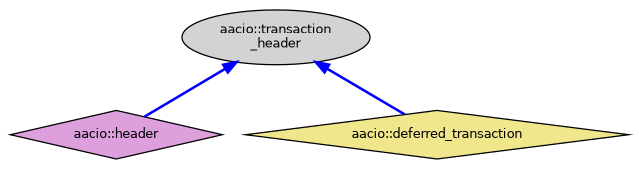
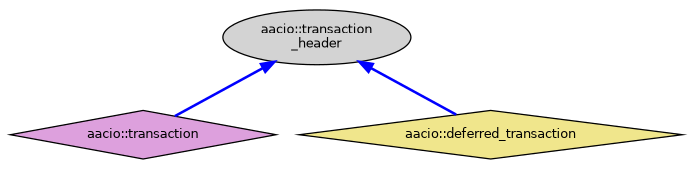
node "aacio::header": label "aacio::header" -> "aacio::transaction"
